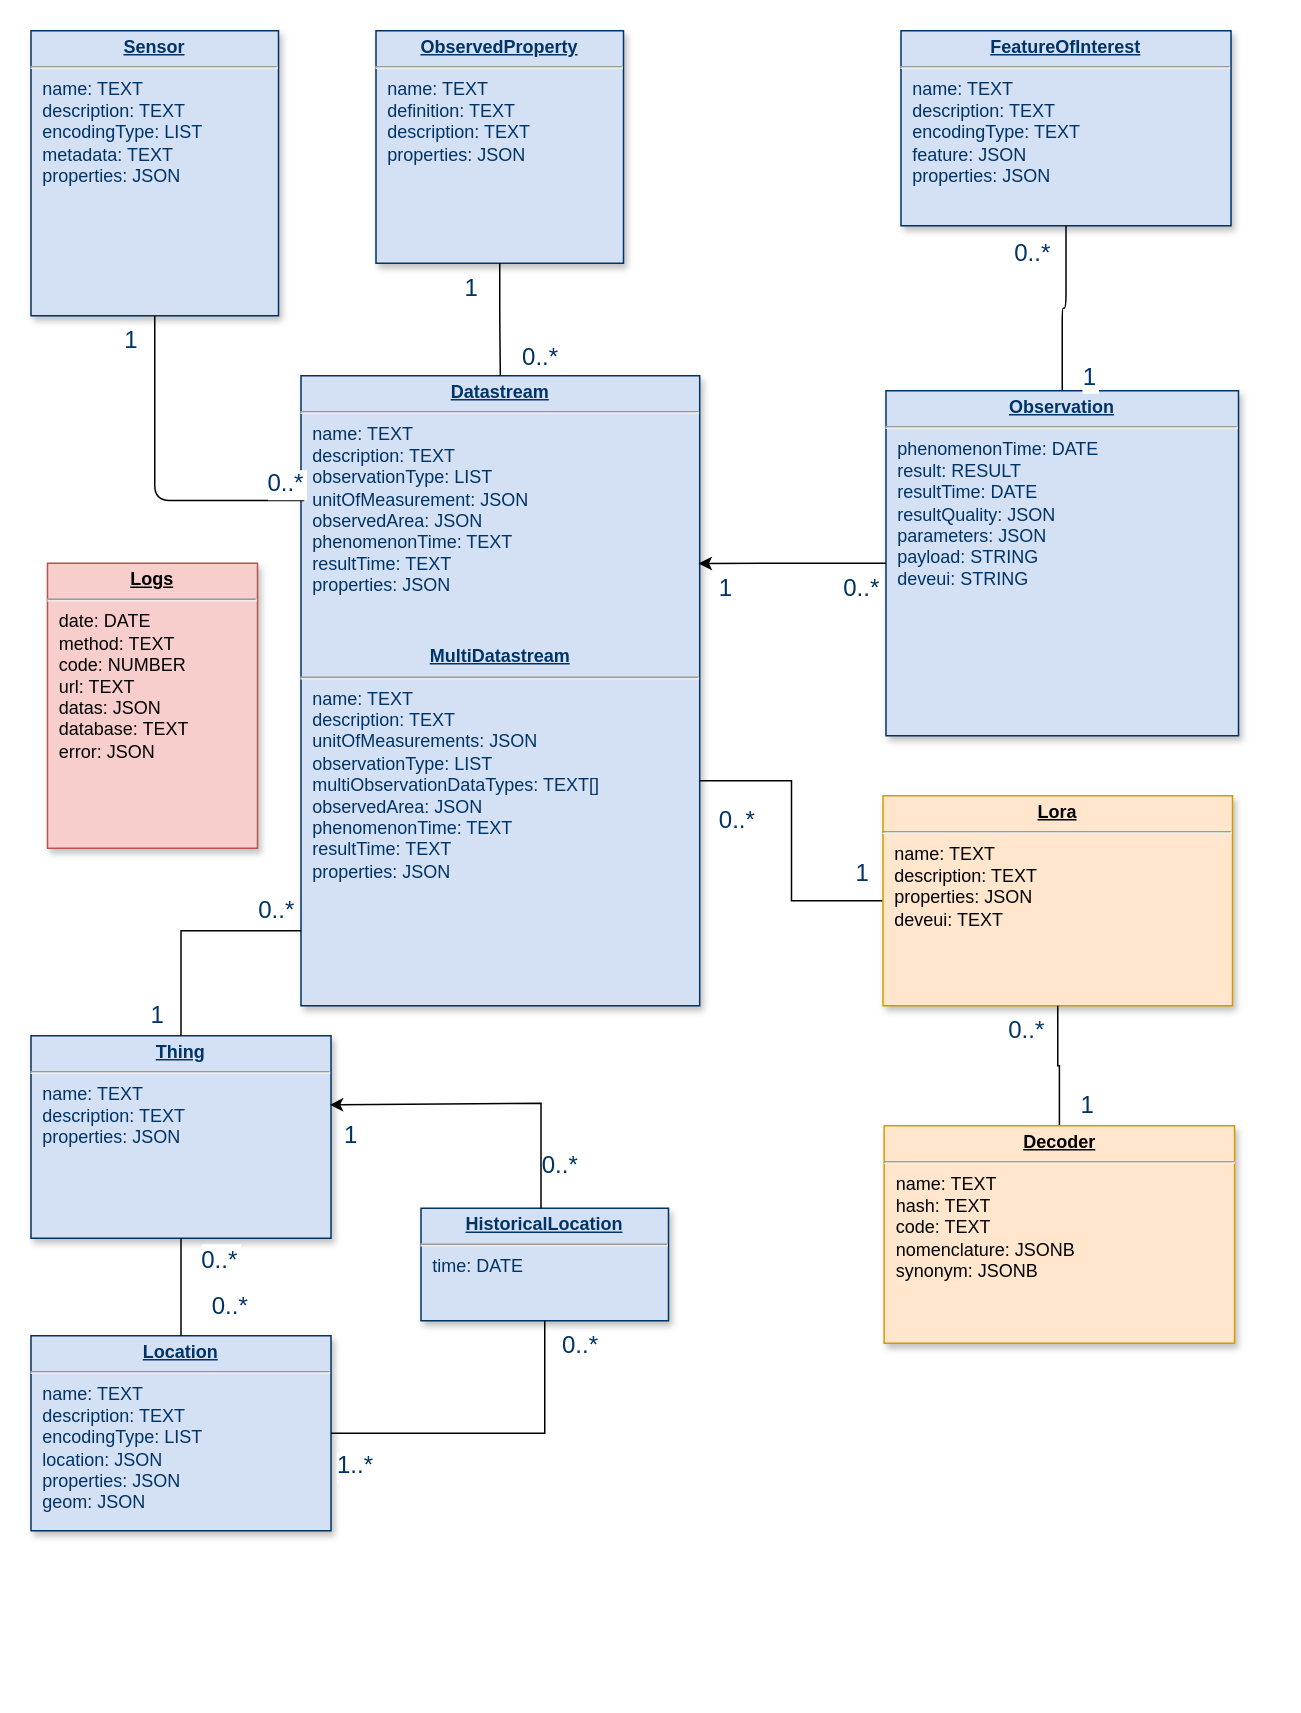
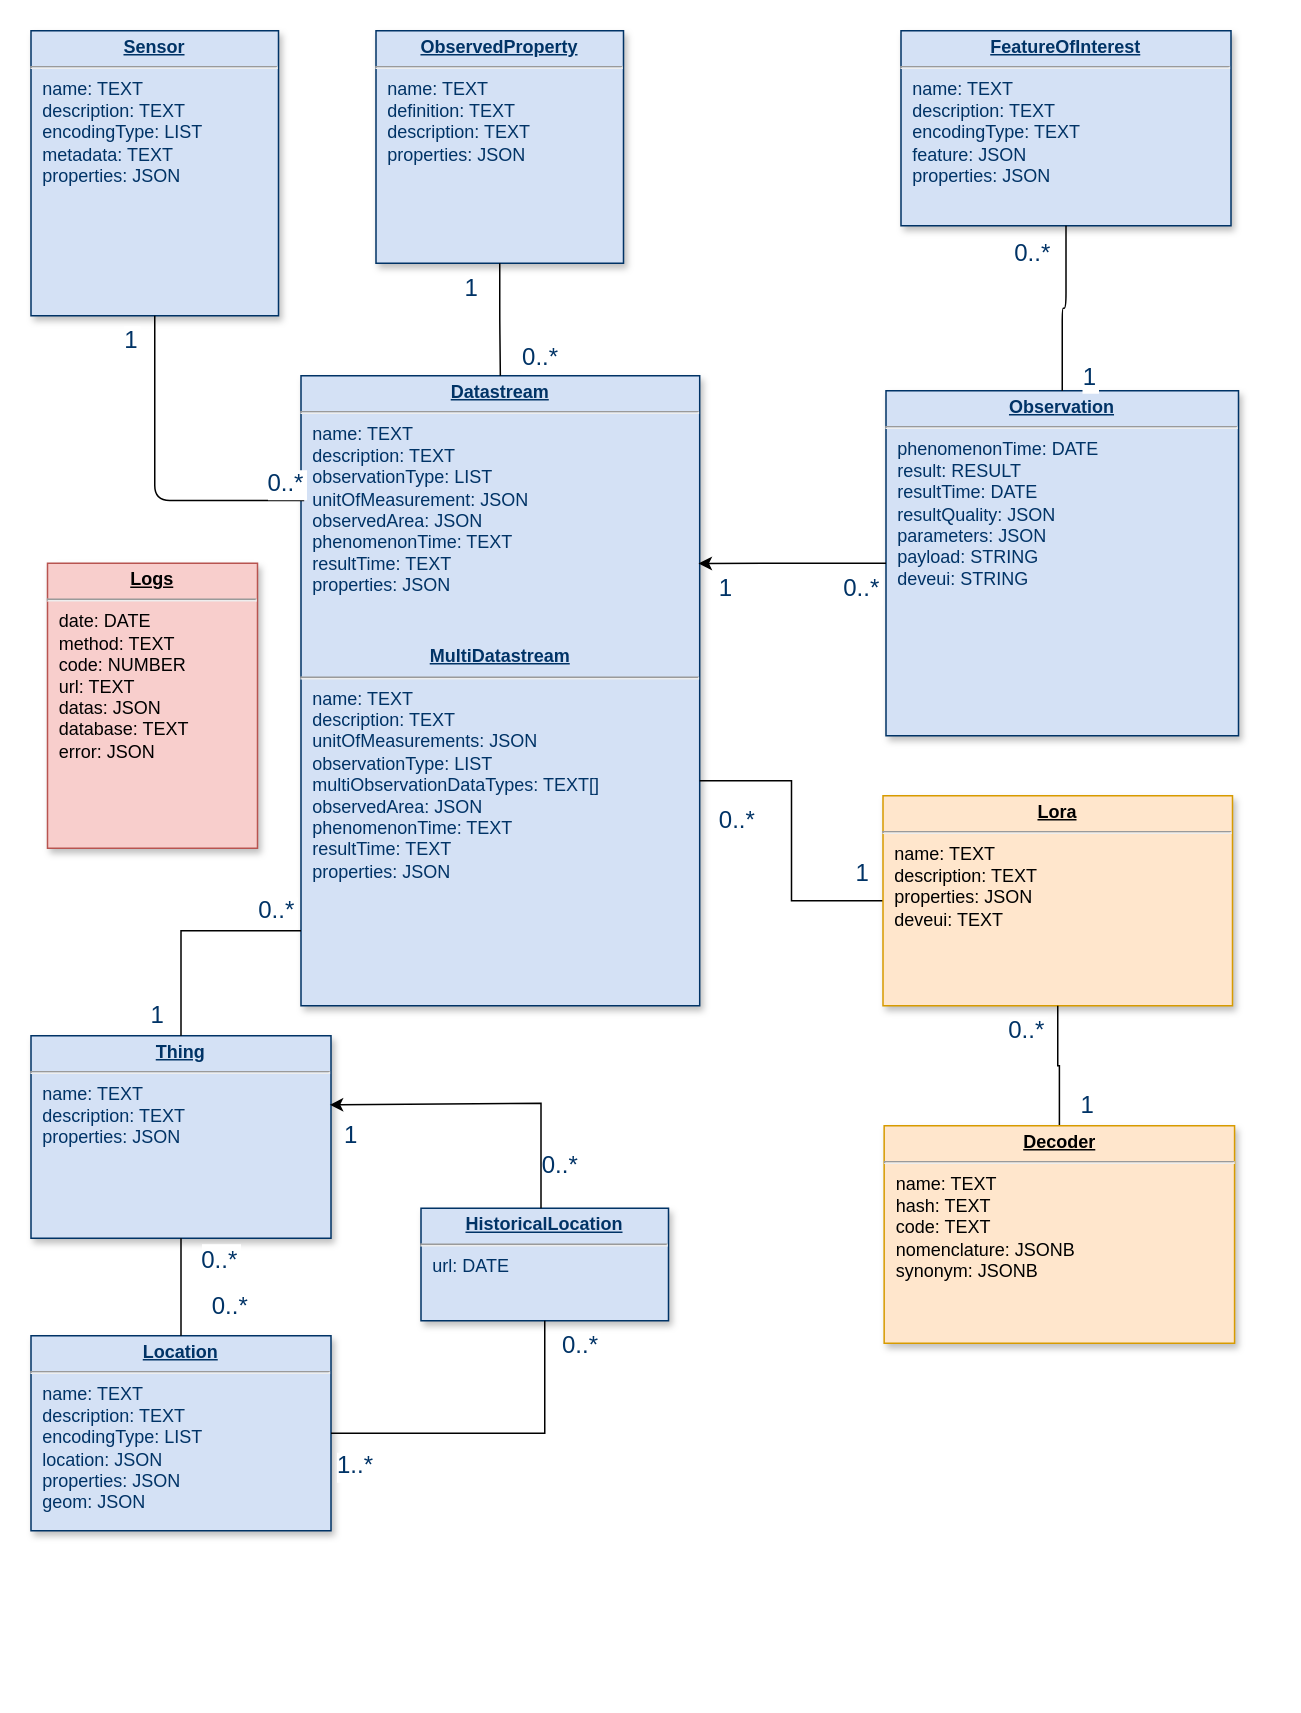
node "HistoricalLocation time: DATE": label "HistoricalLocation time: DATE" -> "HistoricalLocation url: DATE"
